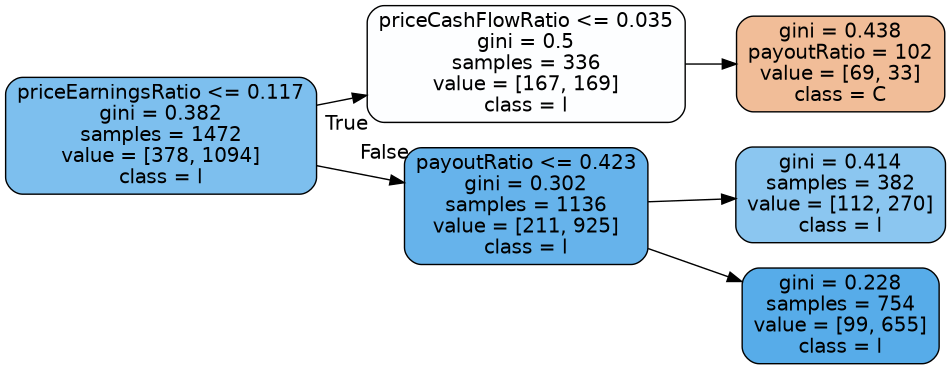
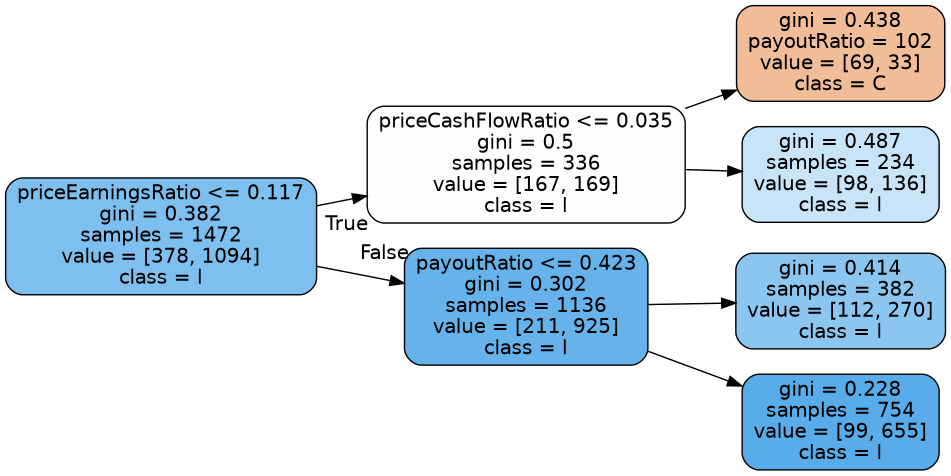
node "gini = 0.487 samples = 234 value = [98, 136] class = l": added
